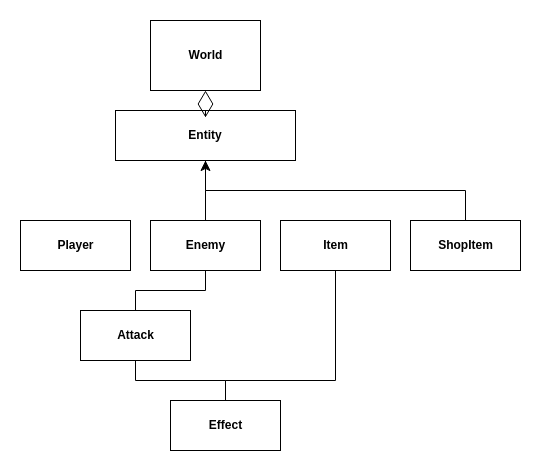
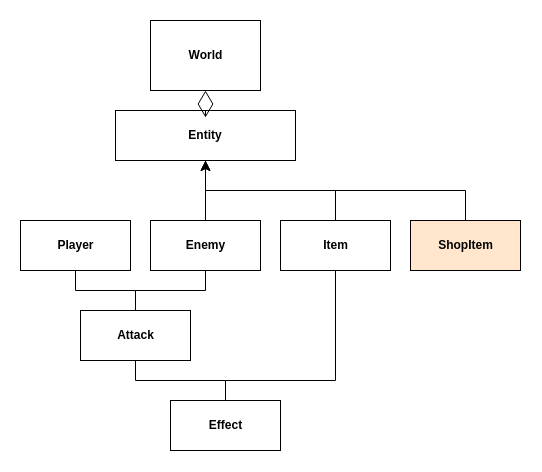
edge "Item" -> "Entity": added
node "ShopItem": fillcolor #ffffff -> #ffe6cc
edge "Player" -- "Attack": added
